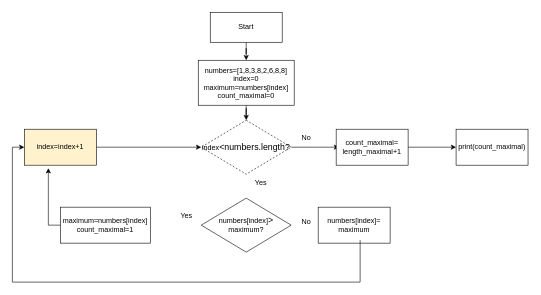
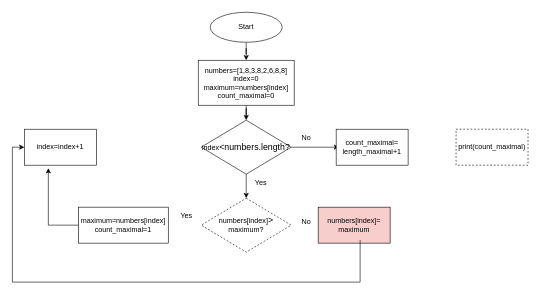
node "Start": shape rectangle -> ellipse
node "index=index+1": fillcolor #fff2cc -> #ffffff
edge "index=index+1" -> "index<numbers.length?": removed
node "index<numbers.length?": style dashed -> solid
edge "count_maximal= length_maximal+1" -> "print(count_maximal)": removed
node "print(count_maximal)": style solid -> dashed
edge "index<numbers.length?" -> "numbers[index]> maximum?": added
node "maximum=numbers[index] count_maximal=1": moved (105, 225) -> (123, 225)
node "numbers[index]> maximum?": style solid -> dashed
node "numbers[index]= maximum": fillcolor #ffffff -> #f8cecc
